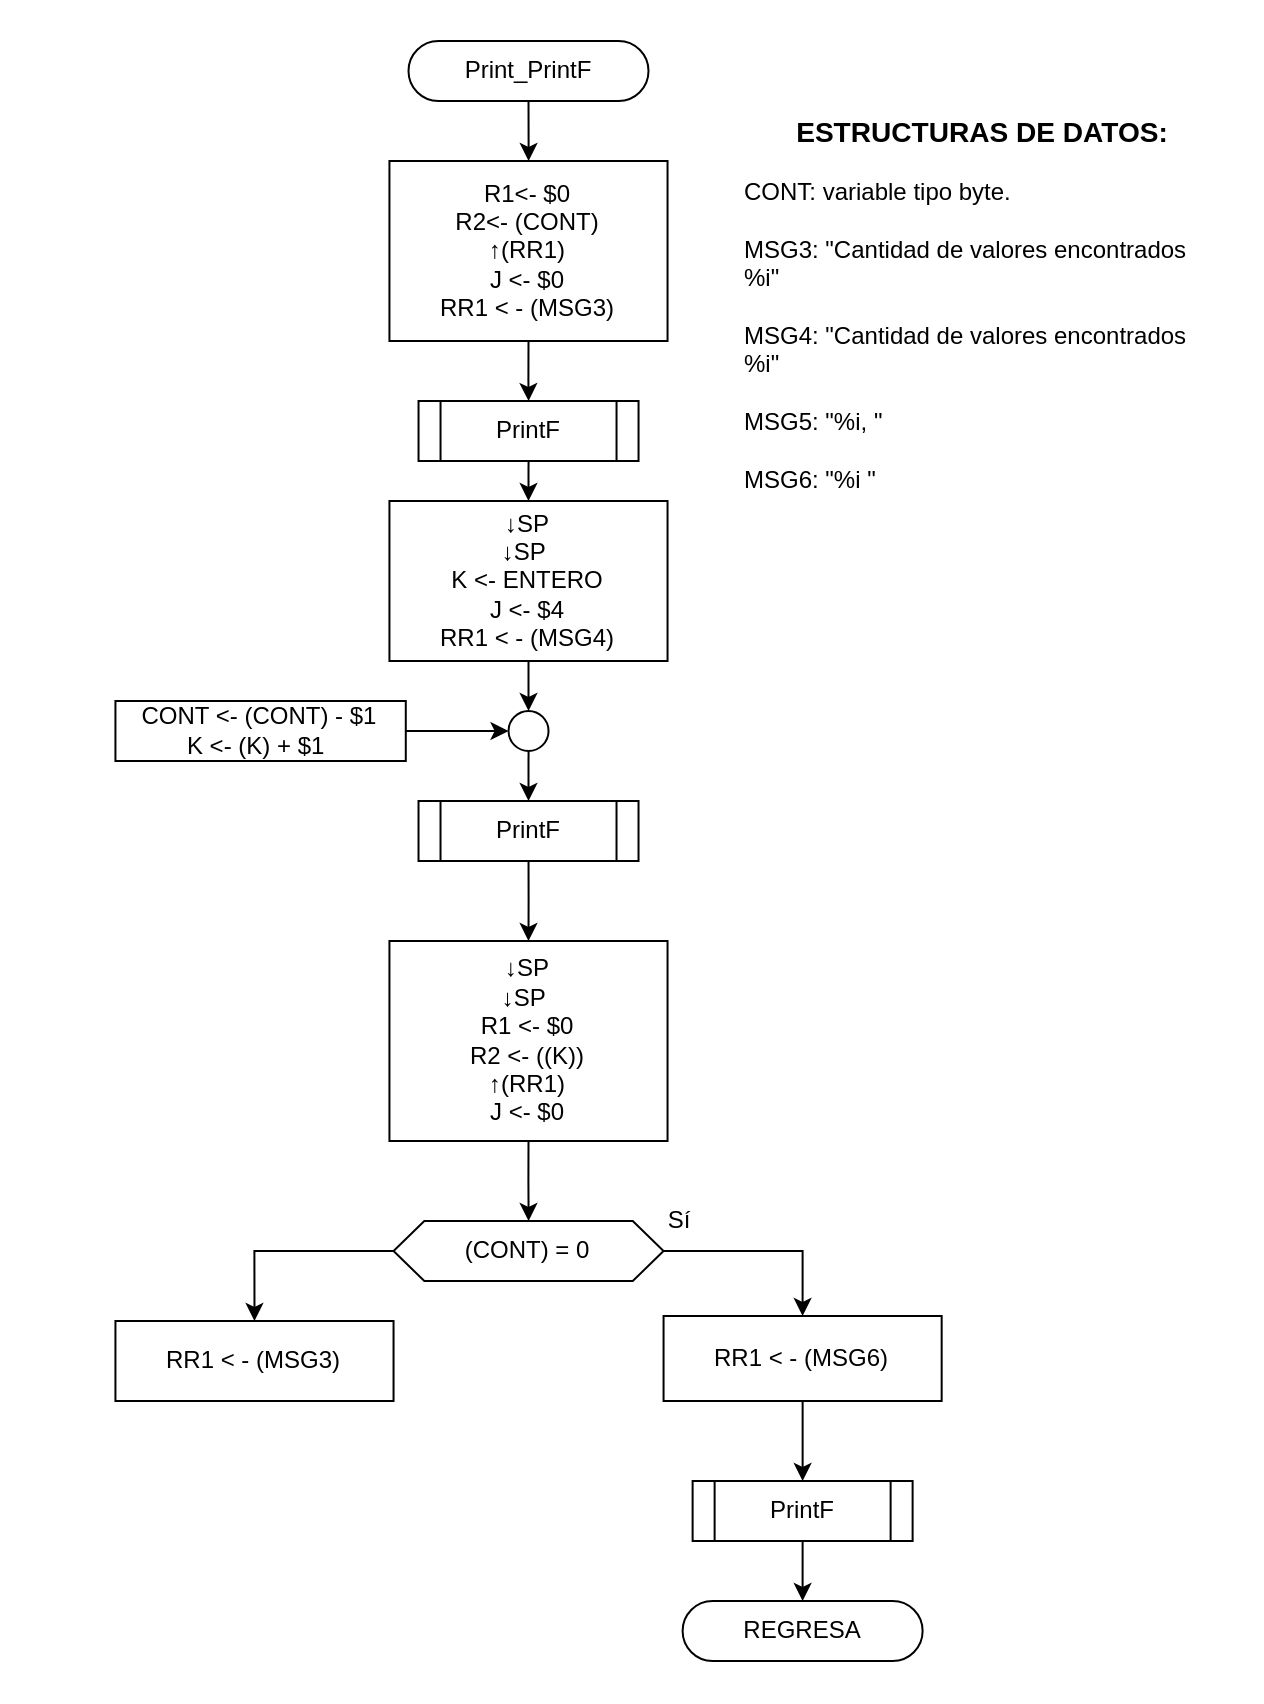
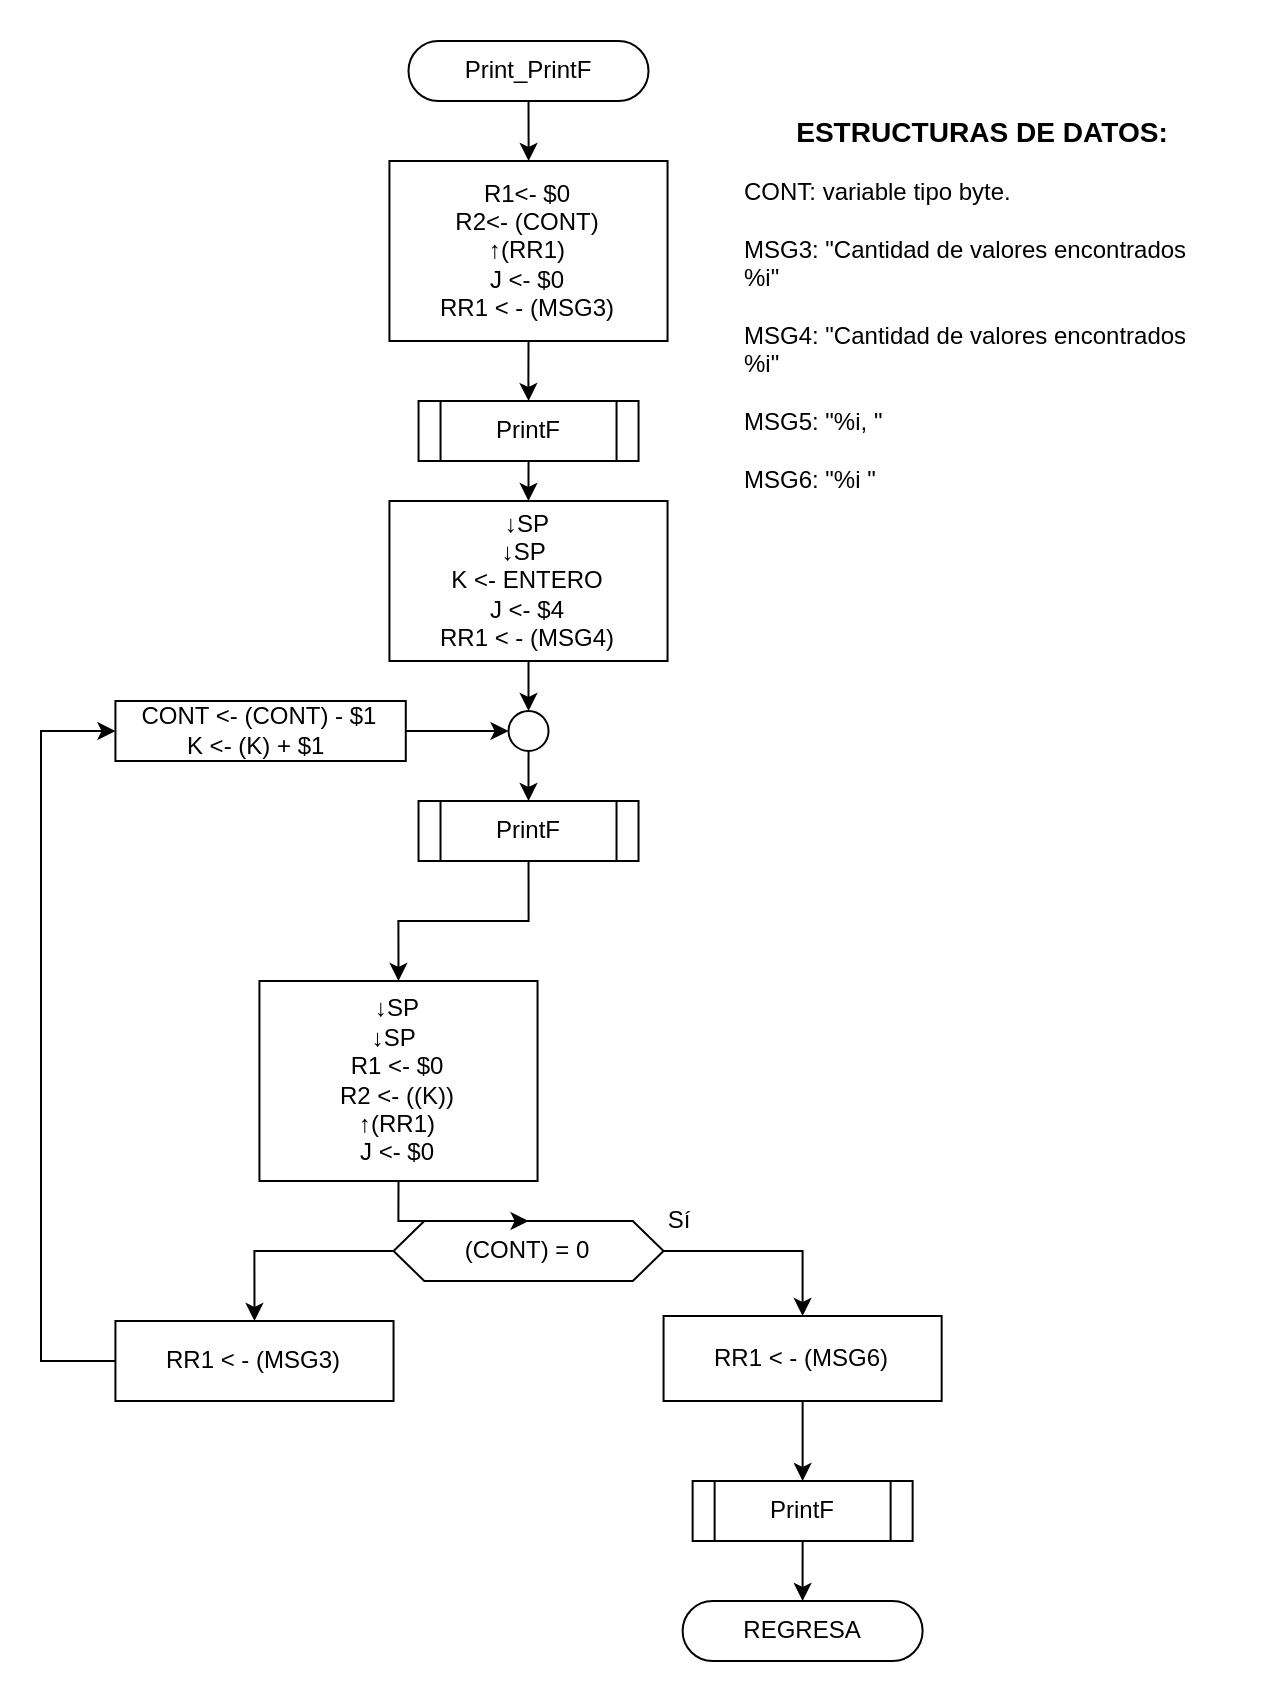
node "↓SP ↓SP R1 <- $0 R2 <- ((K)) ↑(RR1) J <- $0": moved (528, 1041) -> (398, 1081)
edge "RR1 < - (MSG3)" -> "CONT <- (CONT) - $1 K <- (K) + $1": added
